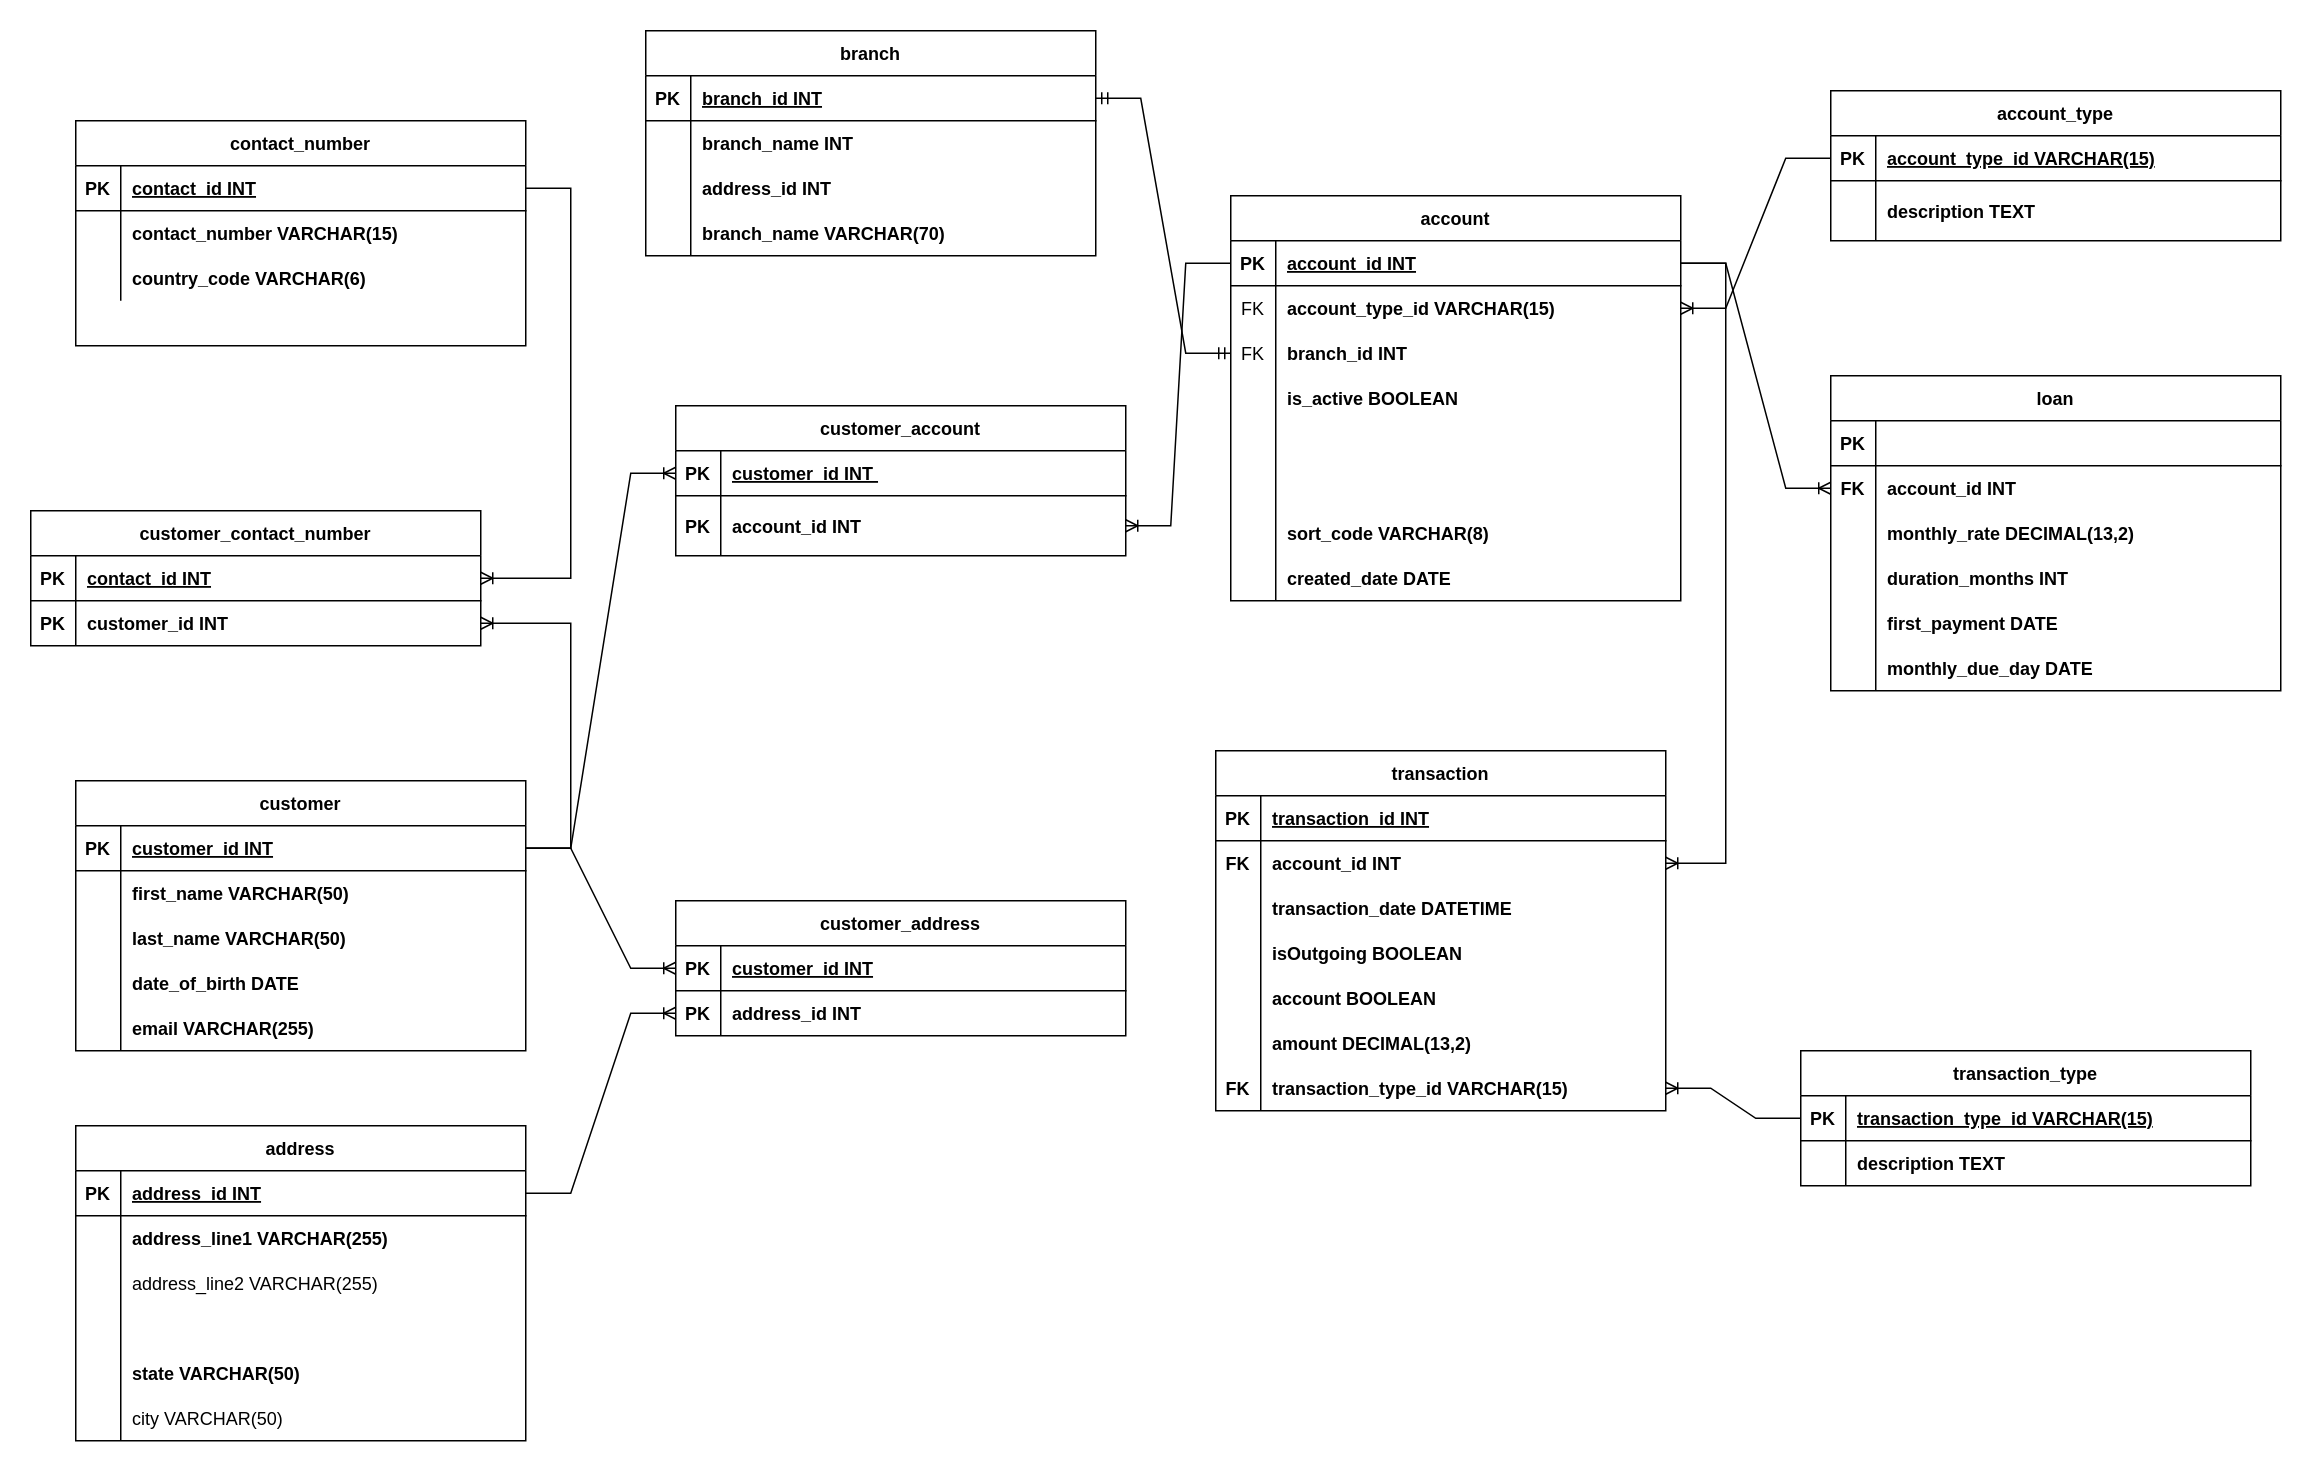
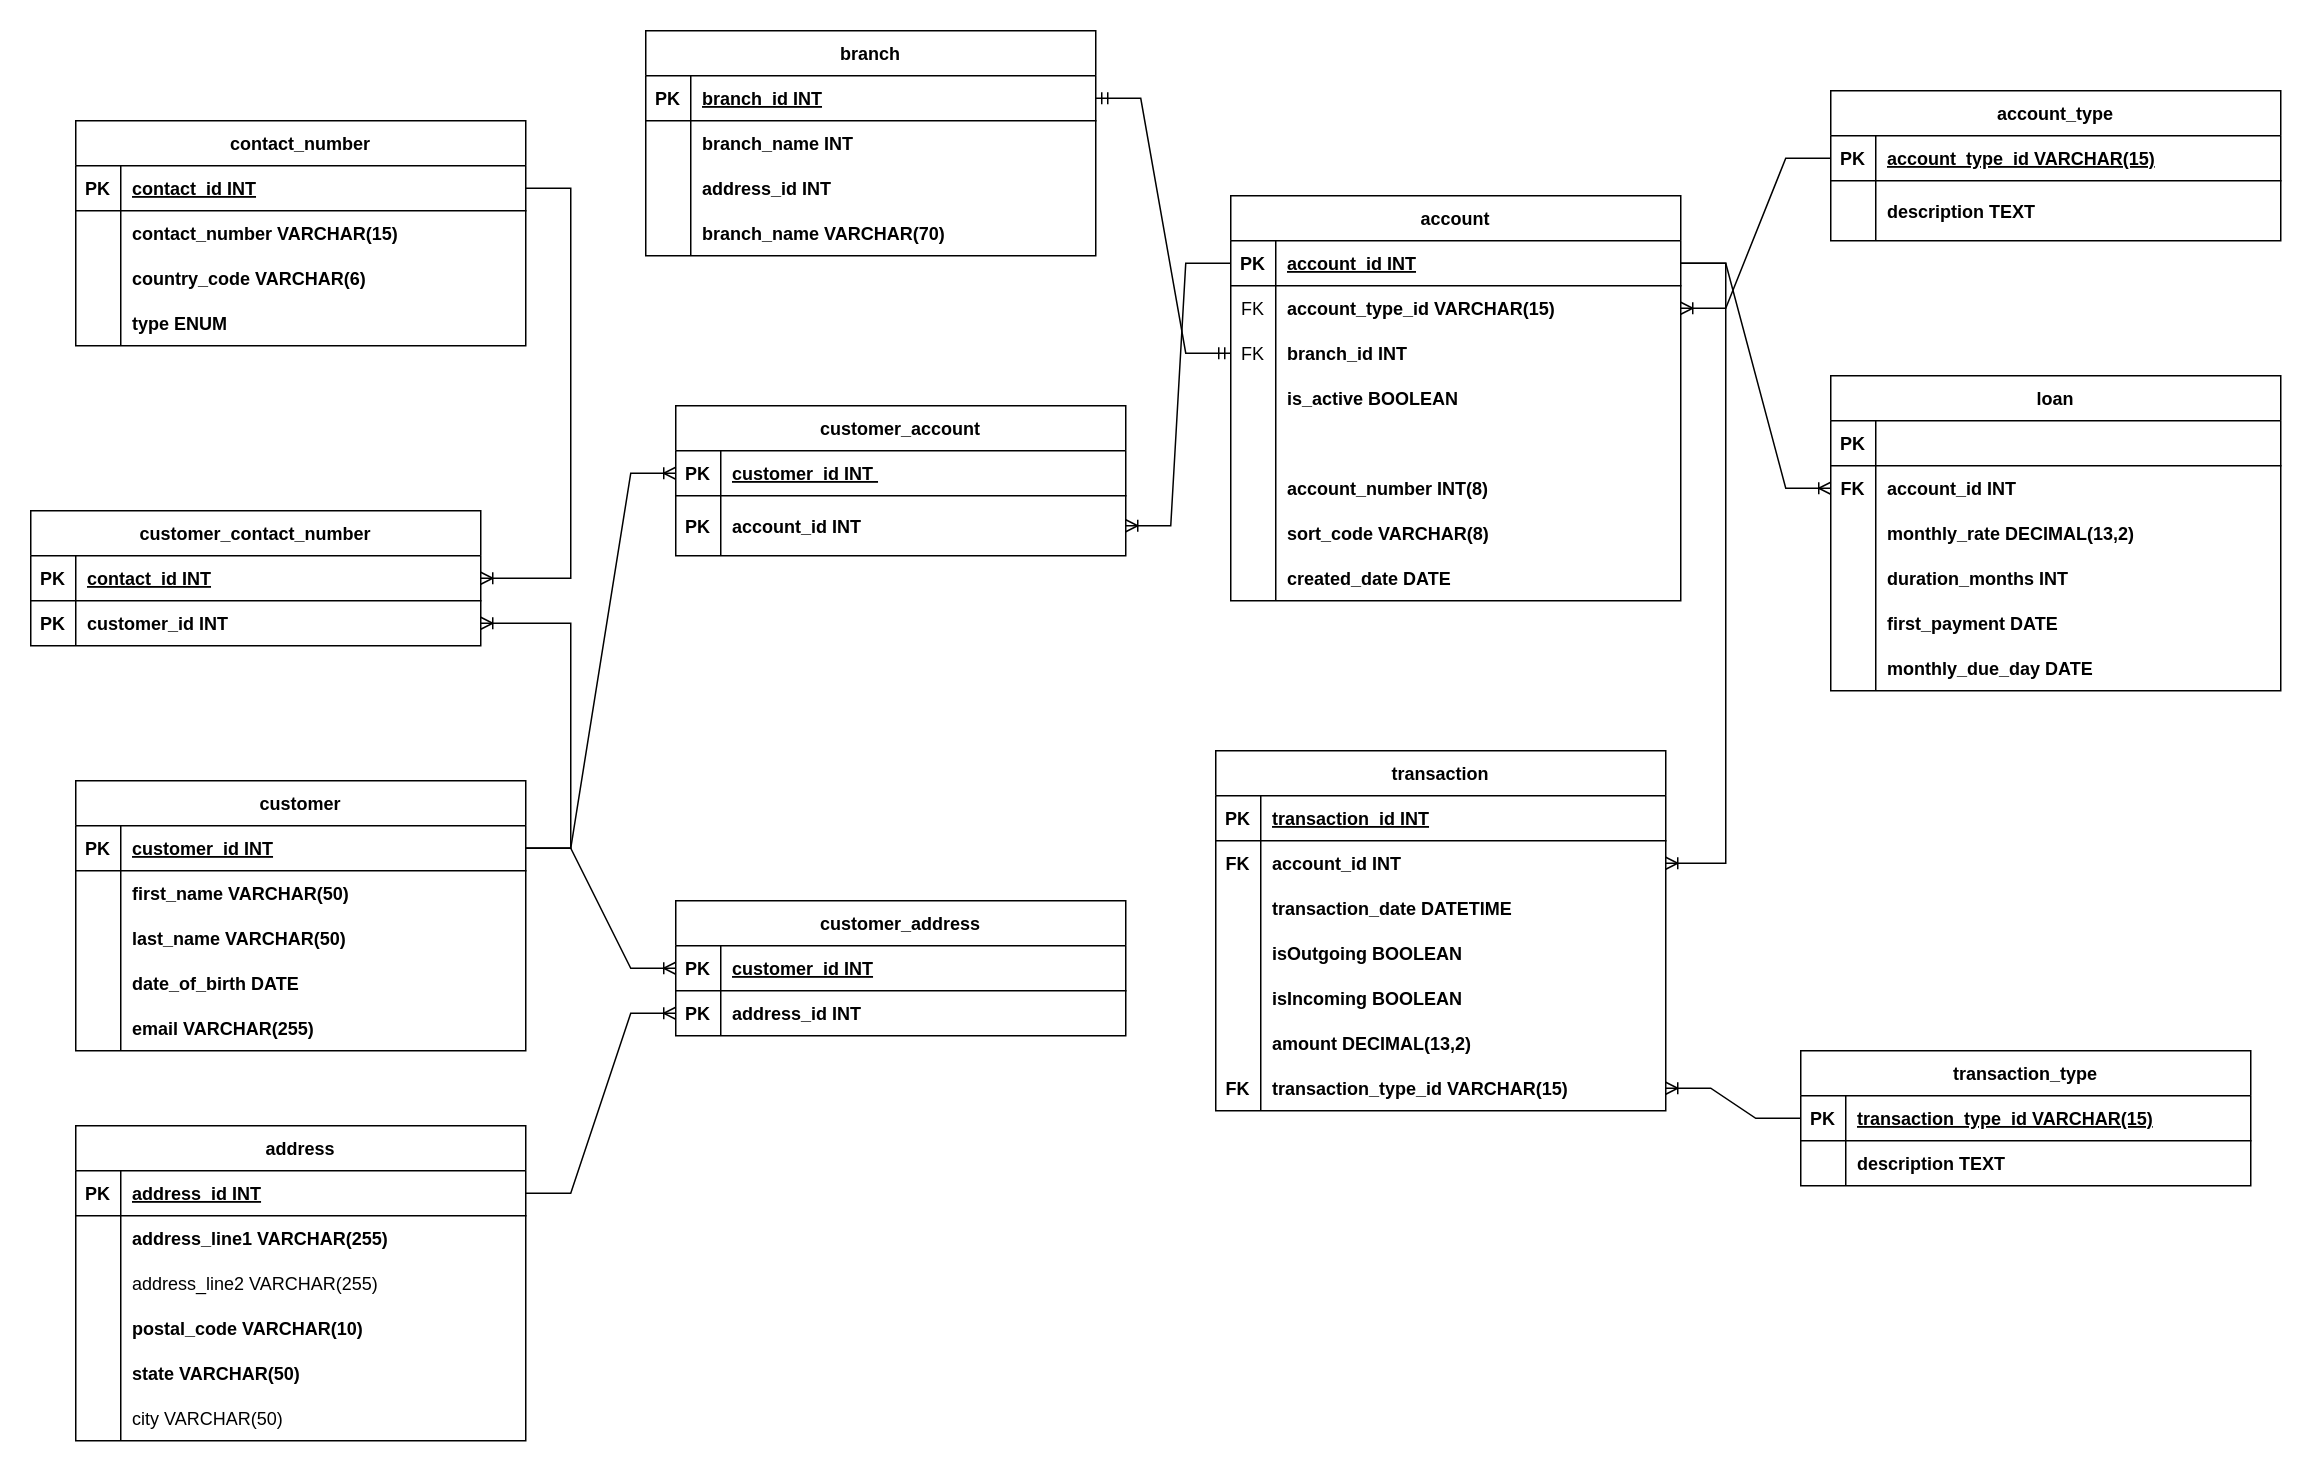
node "type ENUM": added
node "account_number INT(8)": added
node "account BOOLEAN": label "account BOOLEAN" -> "isIncoming BOOLEAN"
node "postal_code VARCHAR(10)": added
